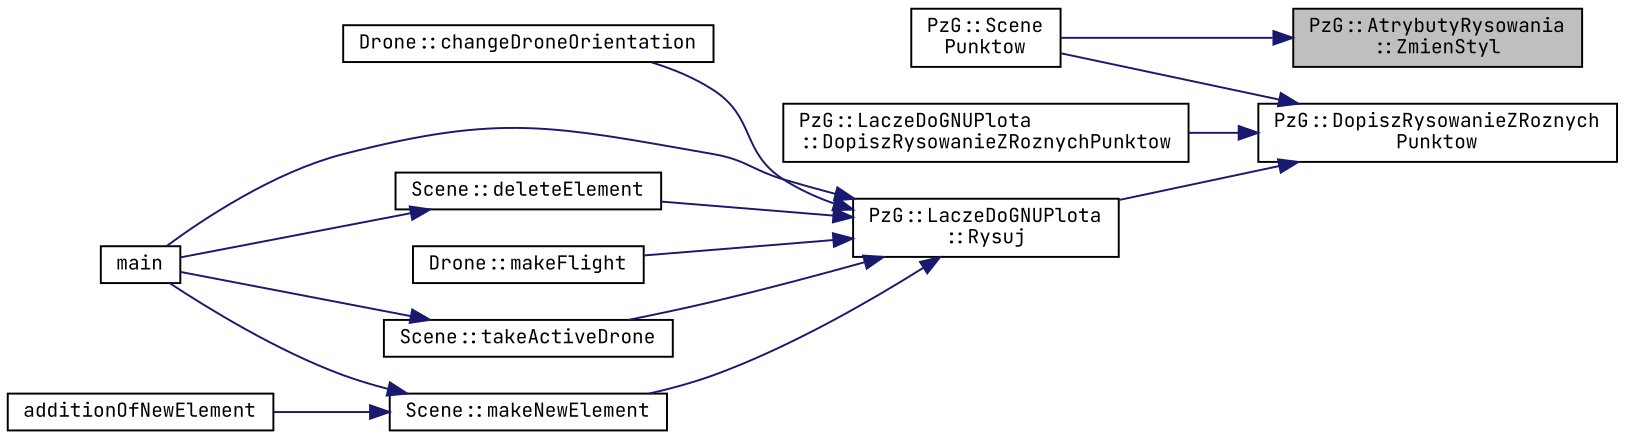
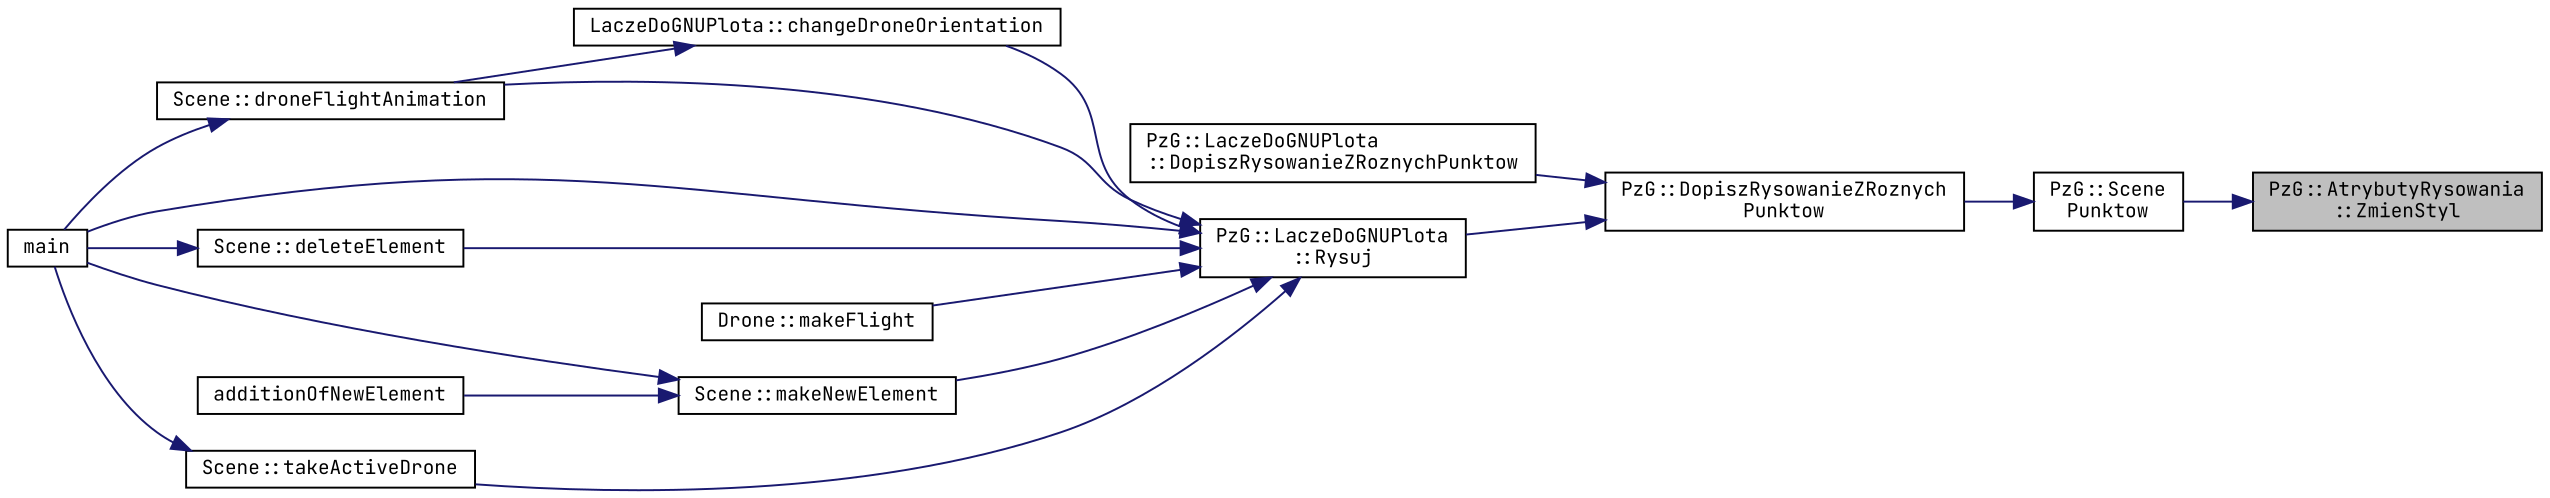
node "Drone::changeDroneOrientation": label "Drone::changeDroneOrientation" -> "LaczeDoGNUPlota::changeDroneOrientation"
edge "PzG::Scene Punktow" -> "PzG::DopiszRysowanieZRoznych Punktow": reversed
node "Scene::droneFlightAnimation": added
